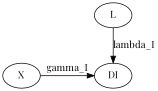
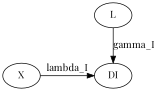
edge "L" -> "DI": label "lambda_I" -> "gamma_I"
edge "X" -> "DI": label "gamma_I" -> "lambda_I"
